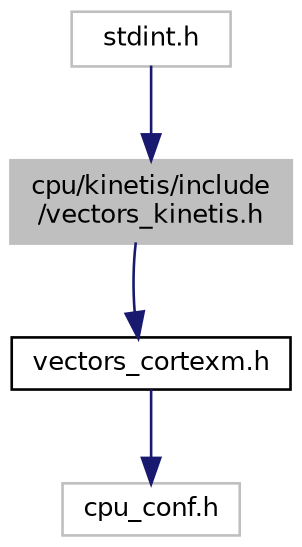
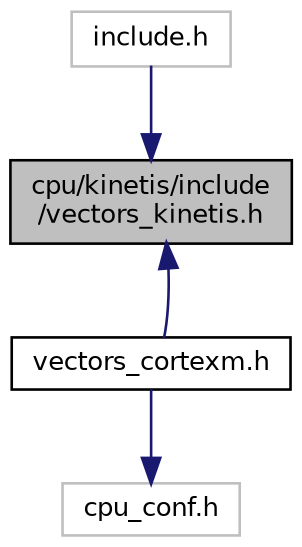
node "stdint.h": label "stdint.h" -> "include.h"
node "cpu/kinetis/include /vectors_kinetis.h": color grey75 -> black
edge "cpu/kinetis/include /vectors_kinetis.h" -> "vectors_cortexm.h": reversed
